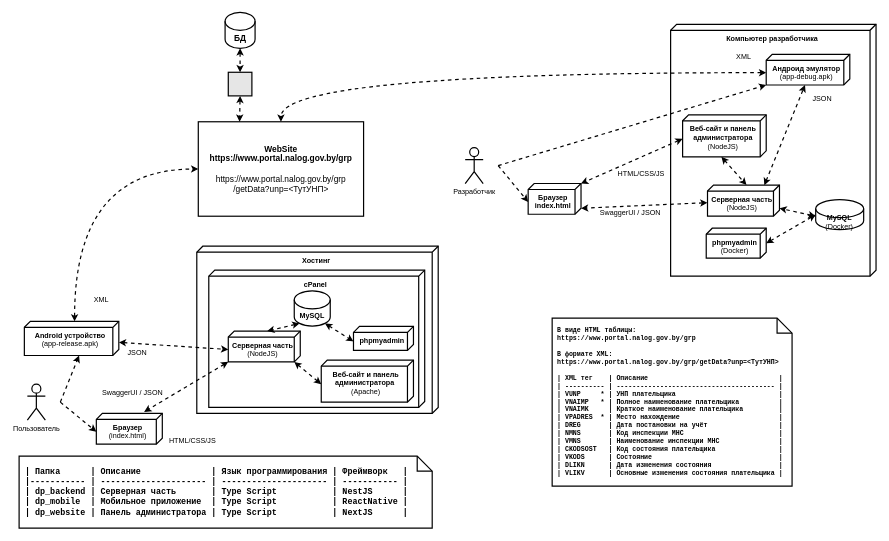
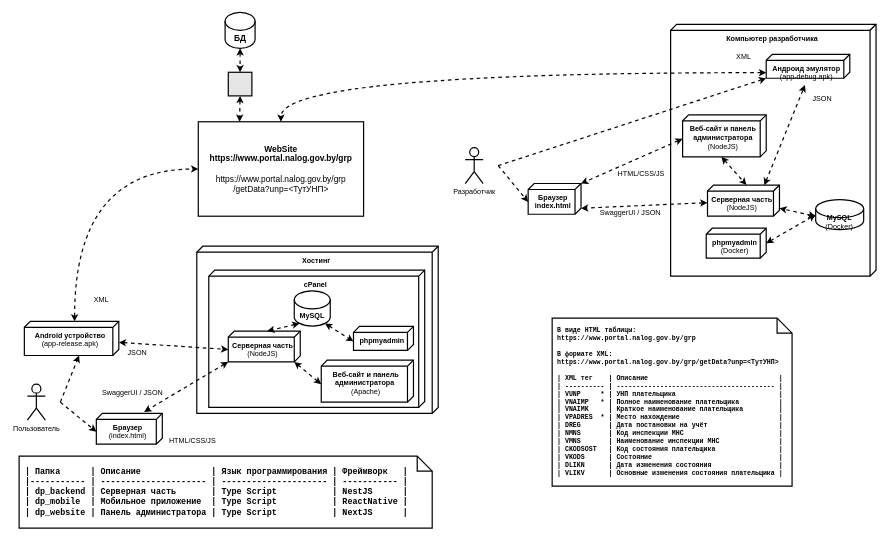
node "Андроид эмулятор (app-debug.apk)": size 84x31 -> 84x24
